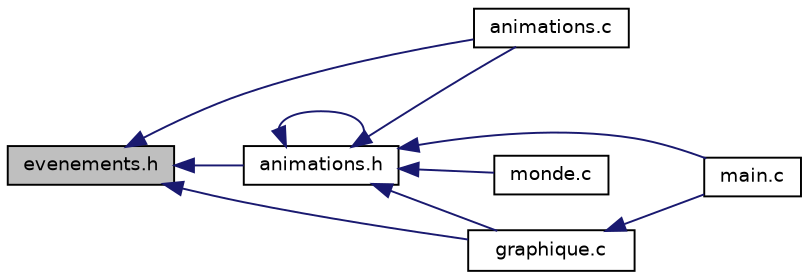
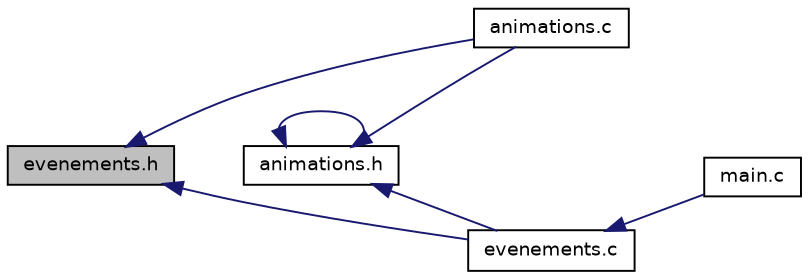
edge "main.c" -> "animations.h": removed
edge "animations.h" -> "evenements.h": removed
node "monde.c": removed
node "graphique.c": label "graphique.c" -> "evenements.c"
